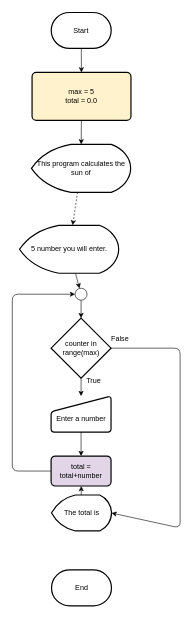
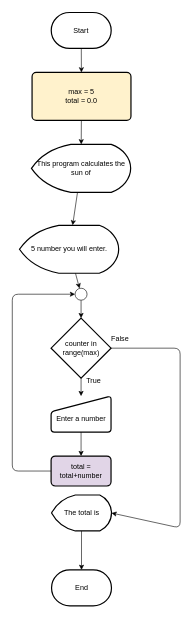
edge "This program calculates the sun of" -> "5 number you will enter.": style dashed -> solid
edge "The total is" -> "total = total+number": now "The total is" -> "End"
